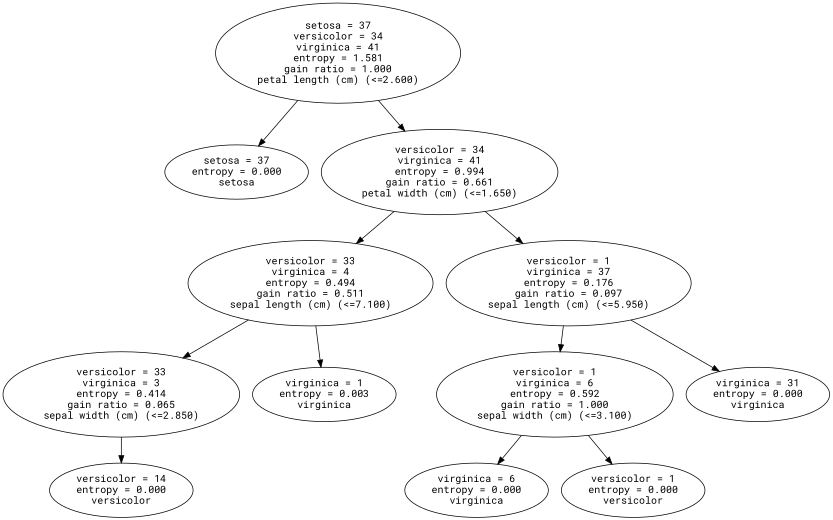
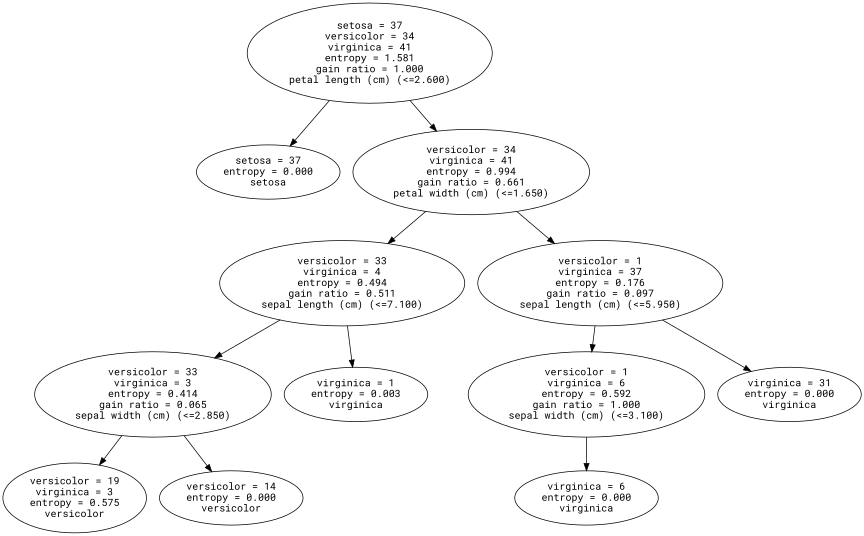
node "versicolor = 1 entropy = 0.000 versicolor": removed
node "versicolor = 19 virginica = 3 entropy = 0.575 versicolor": added
